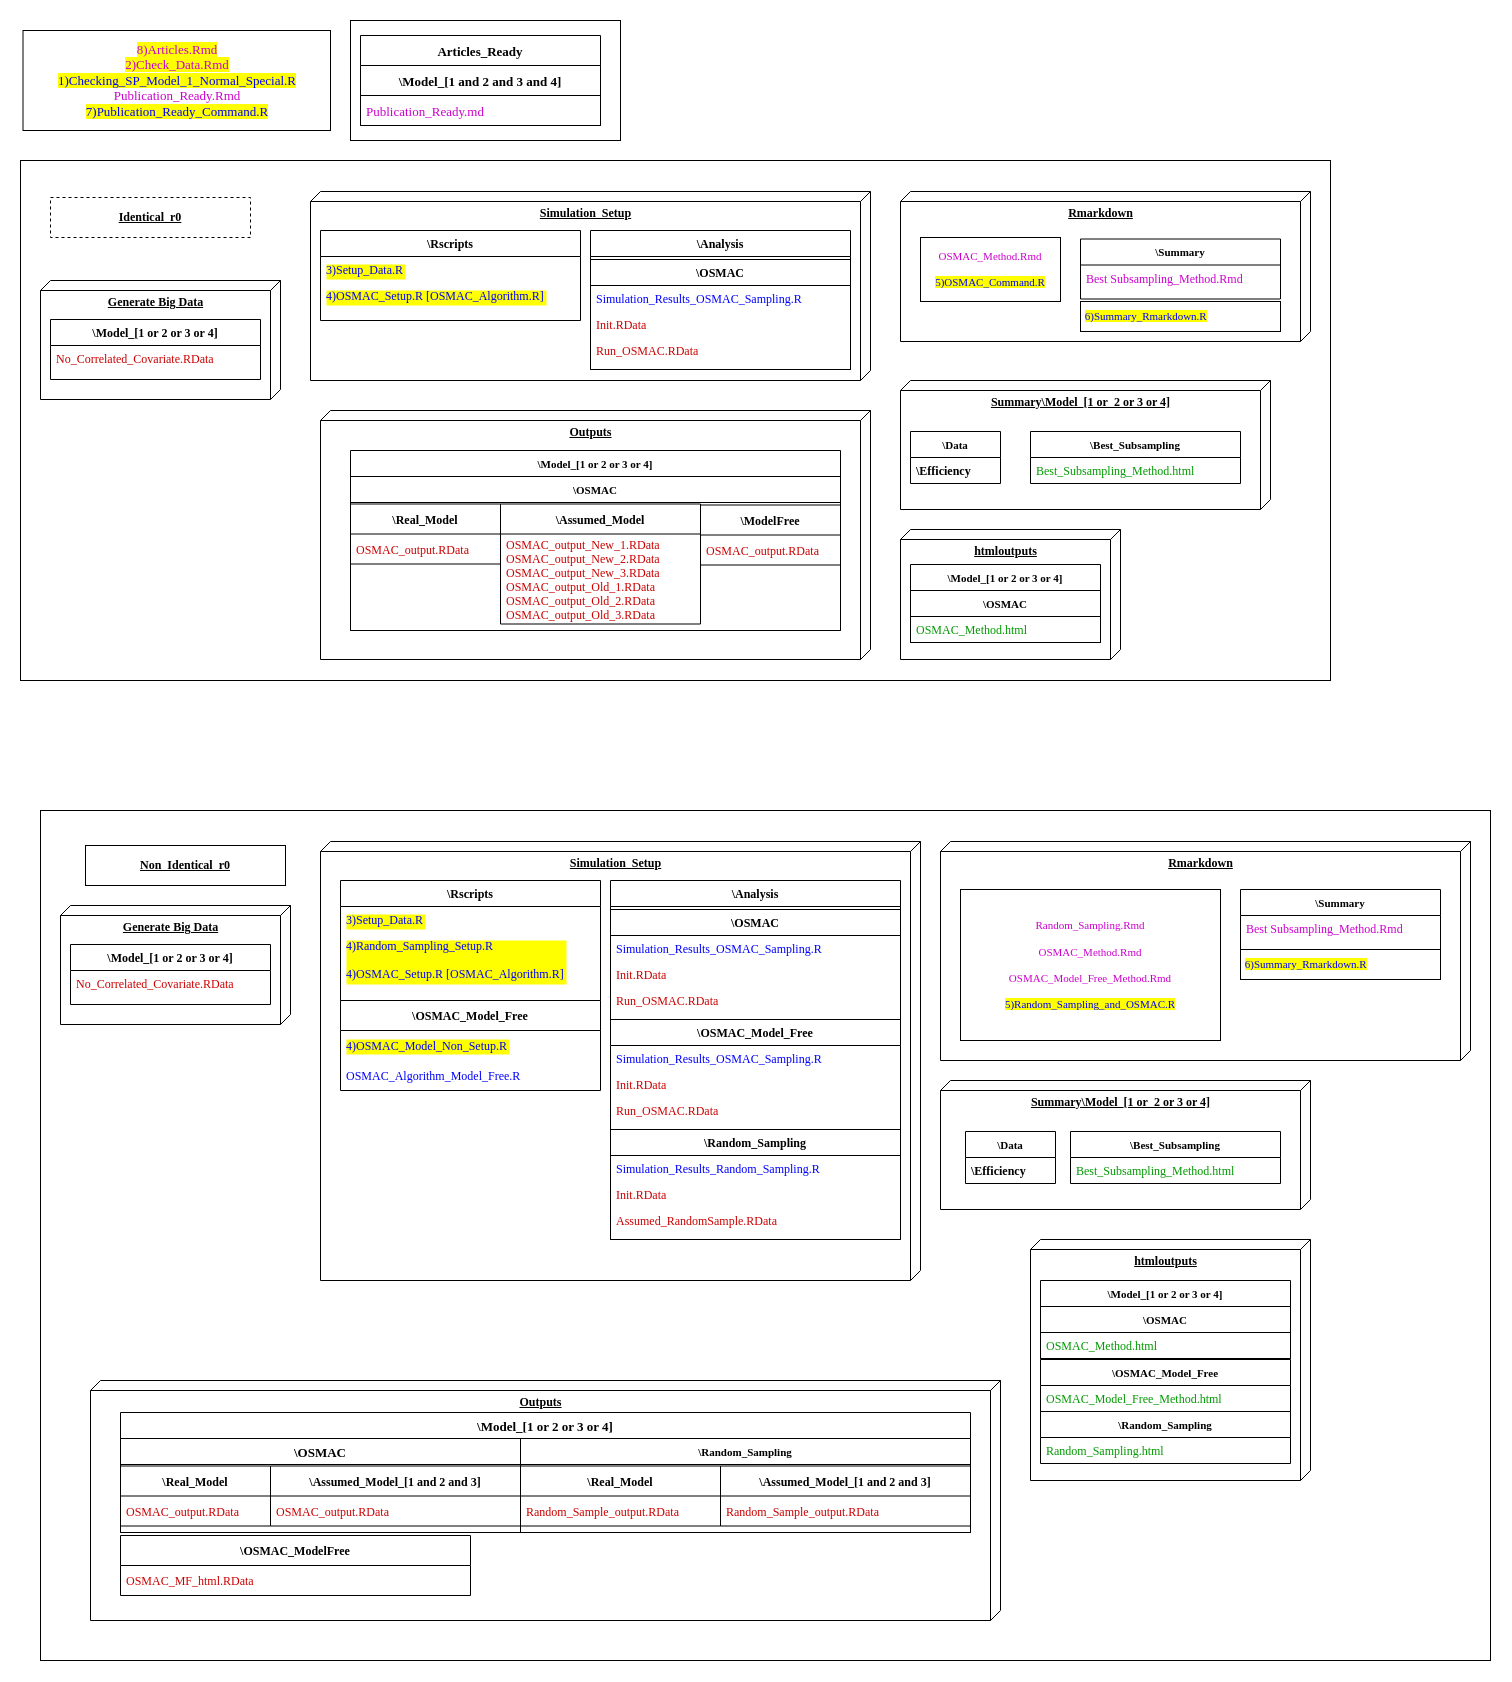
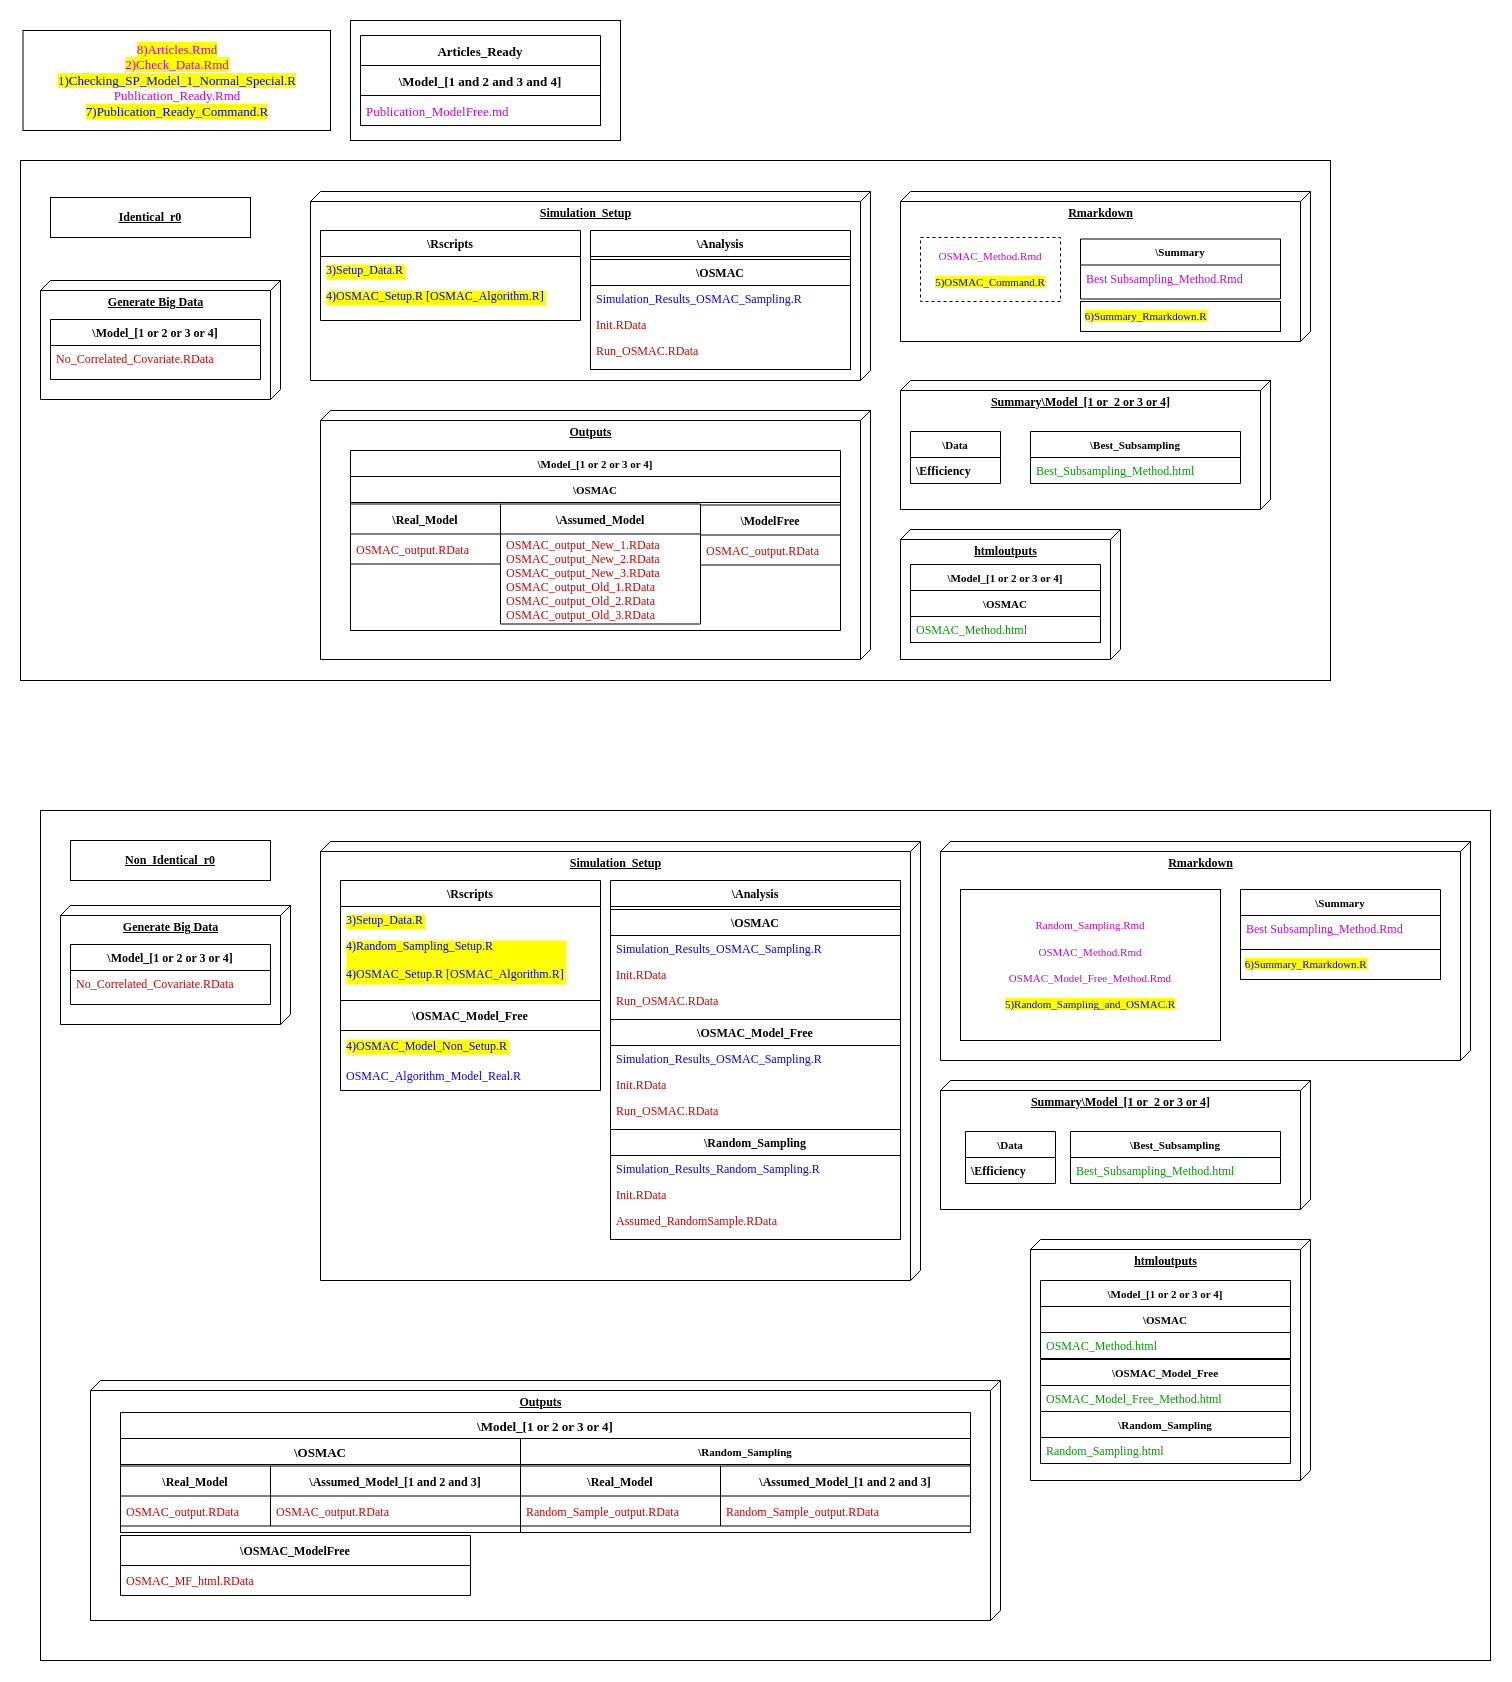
node "Publication_Ready.md": label "Publication_Ready.md" -> "Publication_ModelFree.md"
node "Identical_r0": style dashed -> solid
node "OSMAC_Method.Rmd 5)OSMAC_Command.R": style solid -> dashed
node "Non_Identical_r0": moved (186, 866) -> (171, 861)
node "OSMAC_Algorithm_Model_Free.R": label "OSMAC_Algorithm_Model_Free.R" -> "OSMAC_Algorithm_Model_Real.R"
